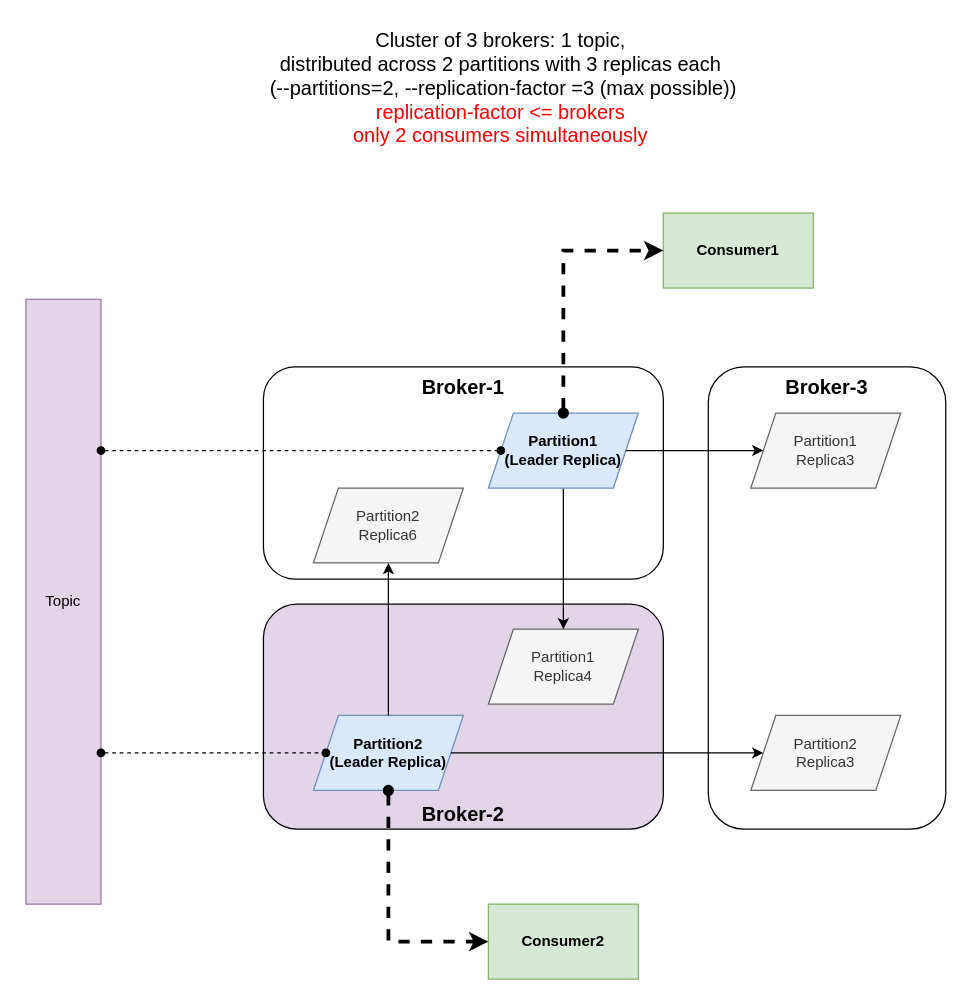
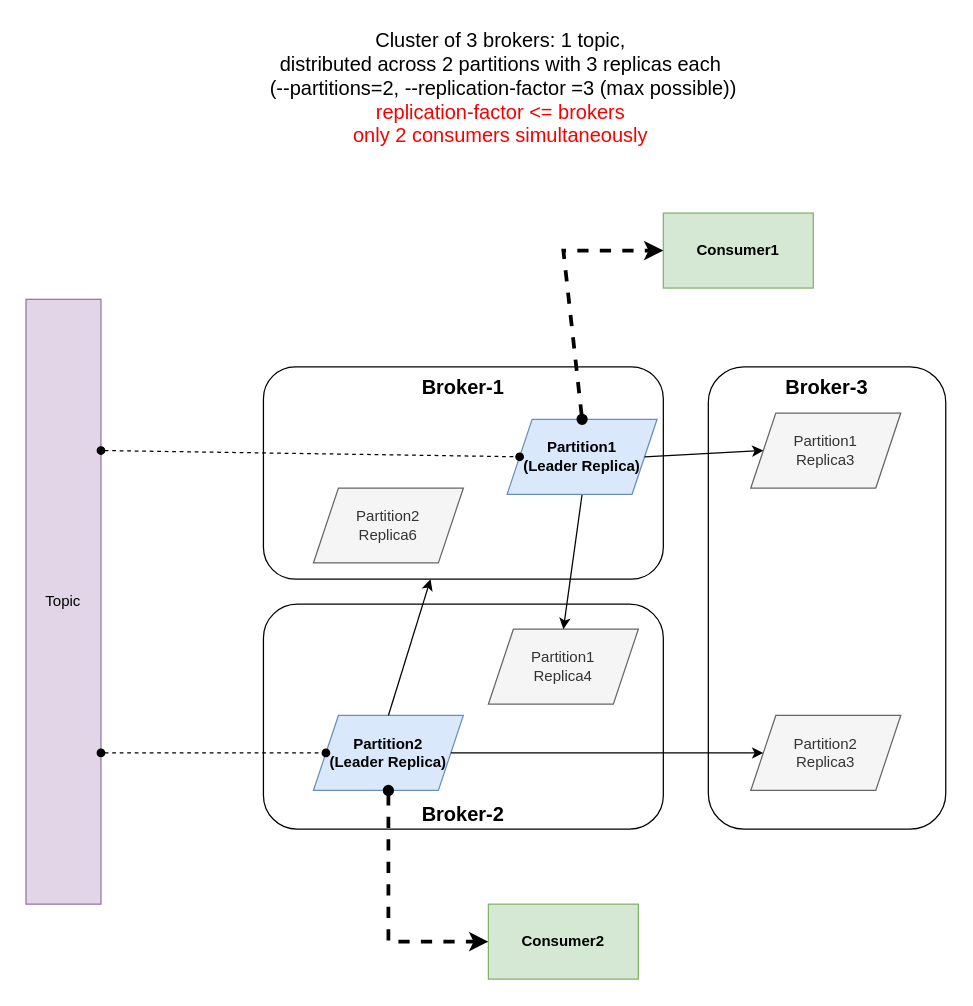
node "Partition1 (Leader Replica)": moved (563, 451) -> (582, 457)
edge "Partition2 (Leader Replica)" -> "Partition2Replica6": now "Partition2 (Leader Replica)" -> "Broker-1"
node "Broker-2": fillcolor #e1d5e7 -> #ffffff
